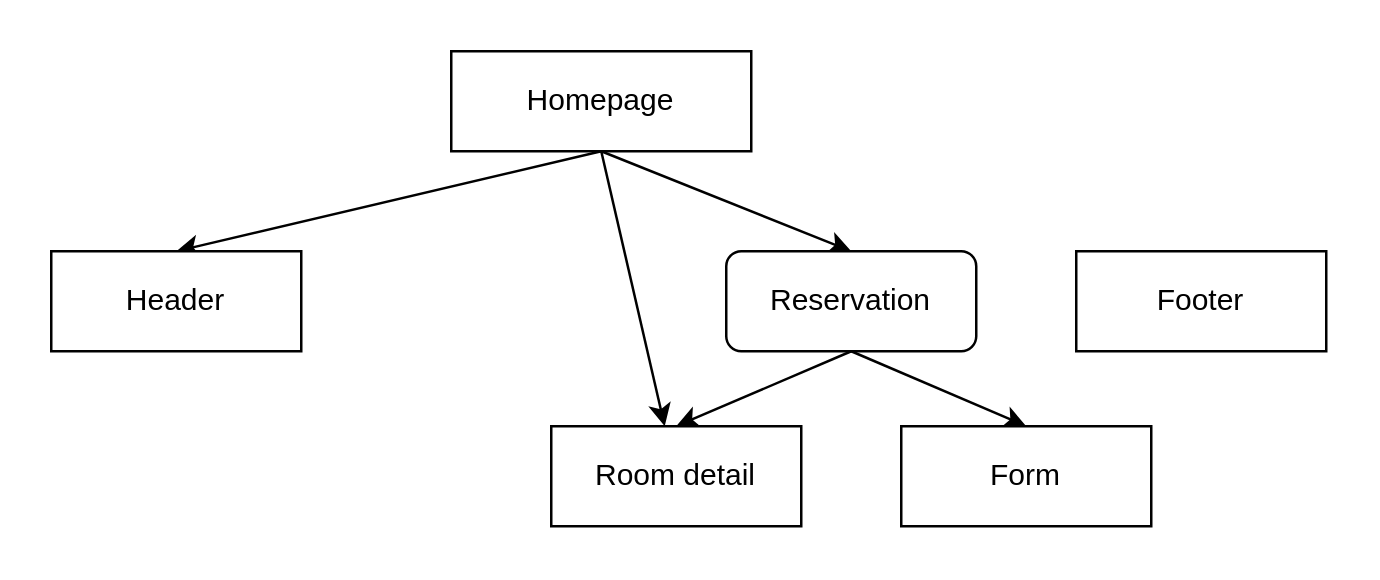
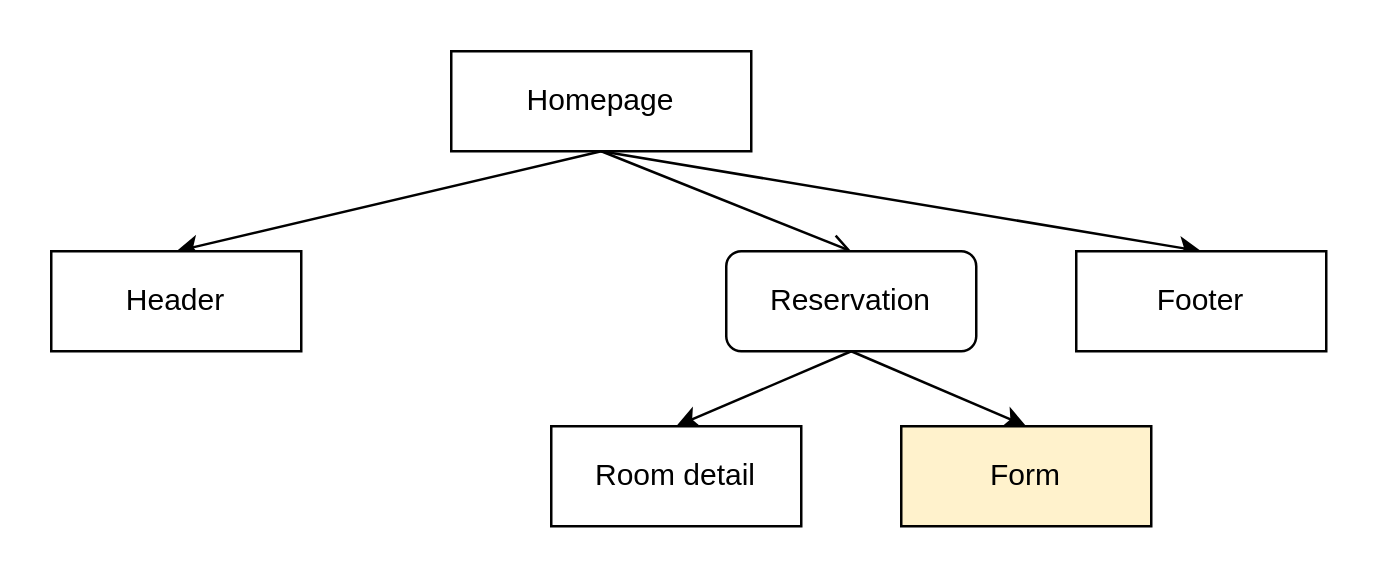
edge "Homepage" -> "Reservation": arrowhead classic -> open
edge "Homepage" -> "Room detail": now "Homepage" -> "Footer"
node "Form": fillcolor #ffffff -> #fff2cc
